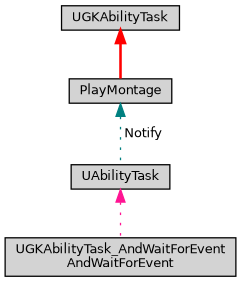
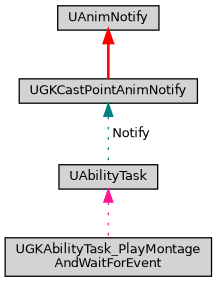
node "UGKAbilityTask": label "UGKAbilityTask" -> "UAnimNotify"
node "PlayMontage": label "PlayMontage" -> "UGKCastPointAnimNotify"
node "UGKAbilityTask_AndWaitForEvent AndWaitForEvent": label "UGKAbilityTask_AndWaitForEvent AndWaitForEvent" -> "UGKAbilityTask_PlayMontage AndWaitForEvent"
